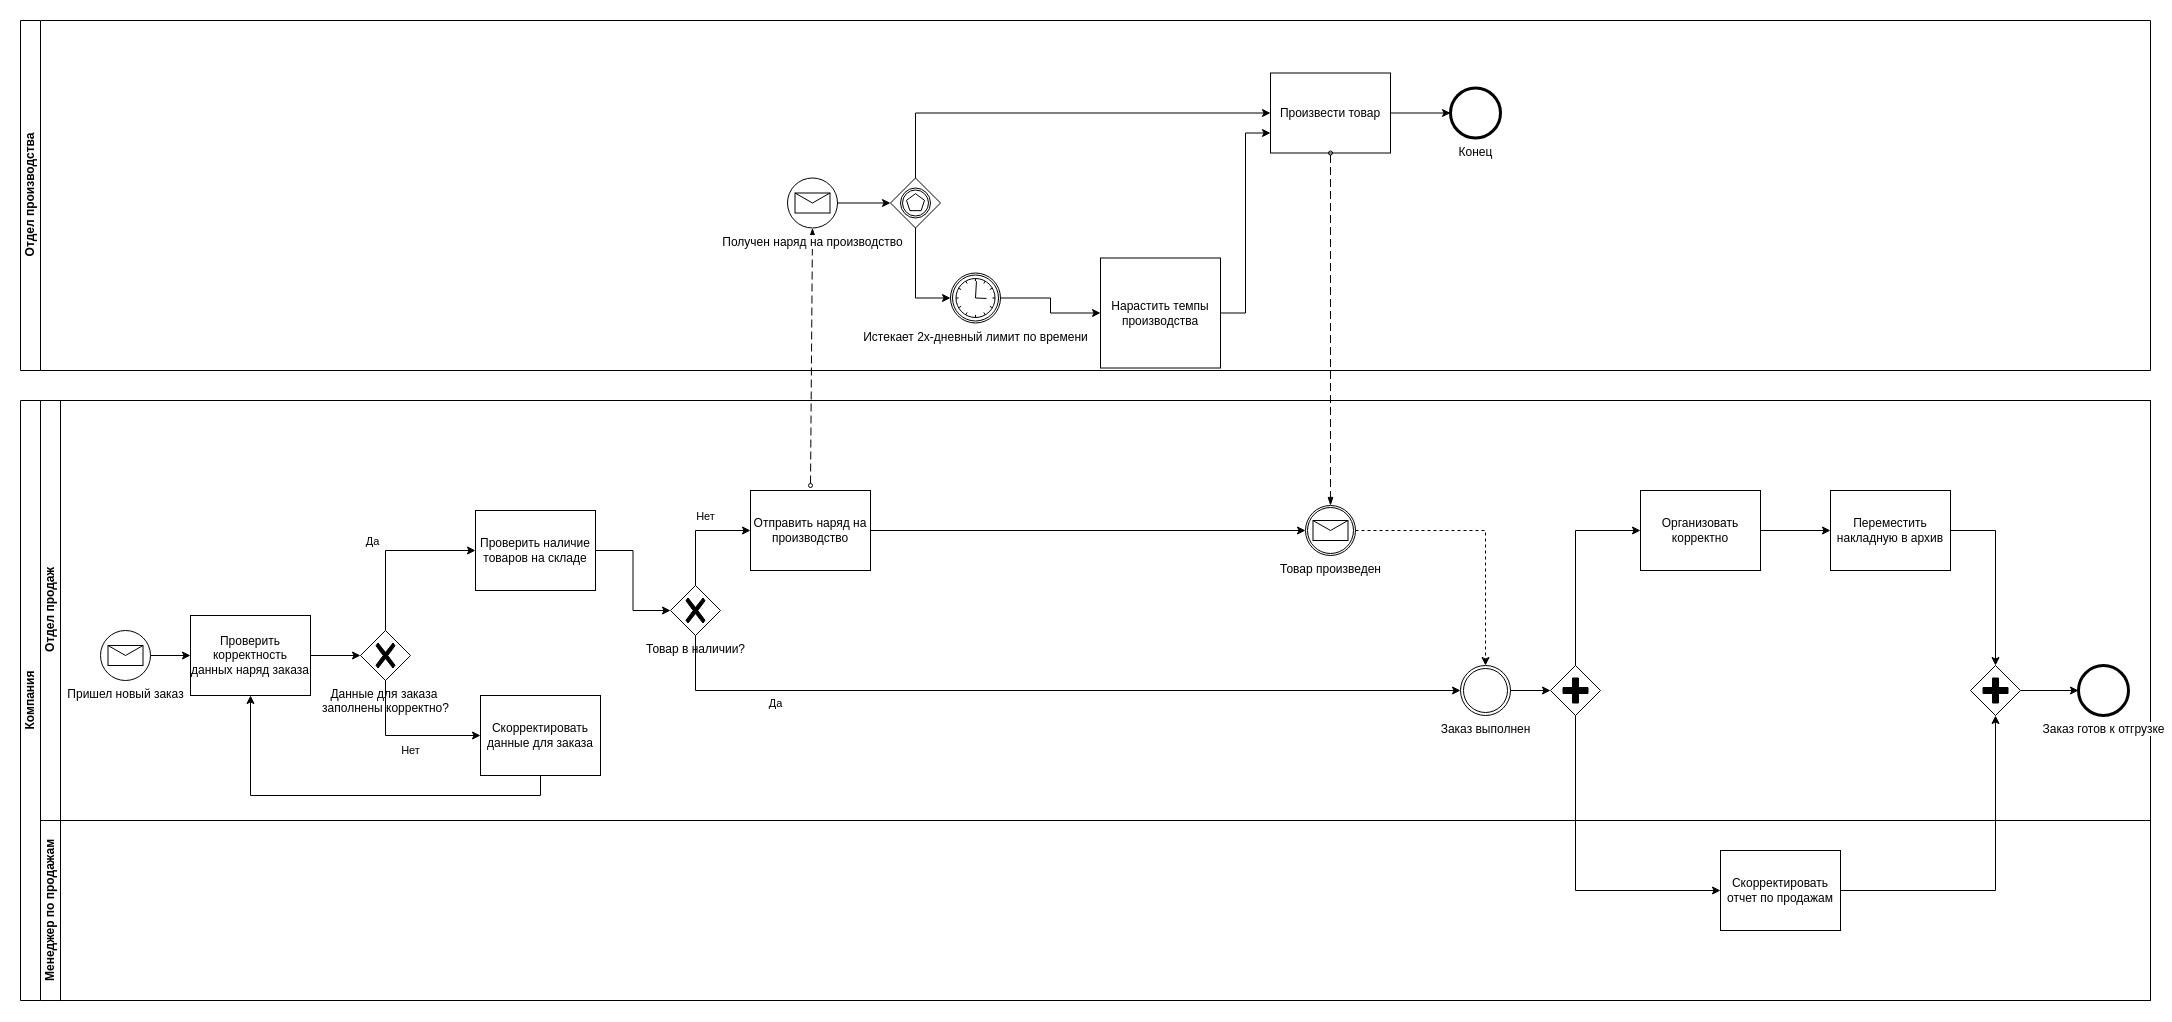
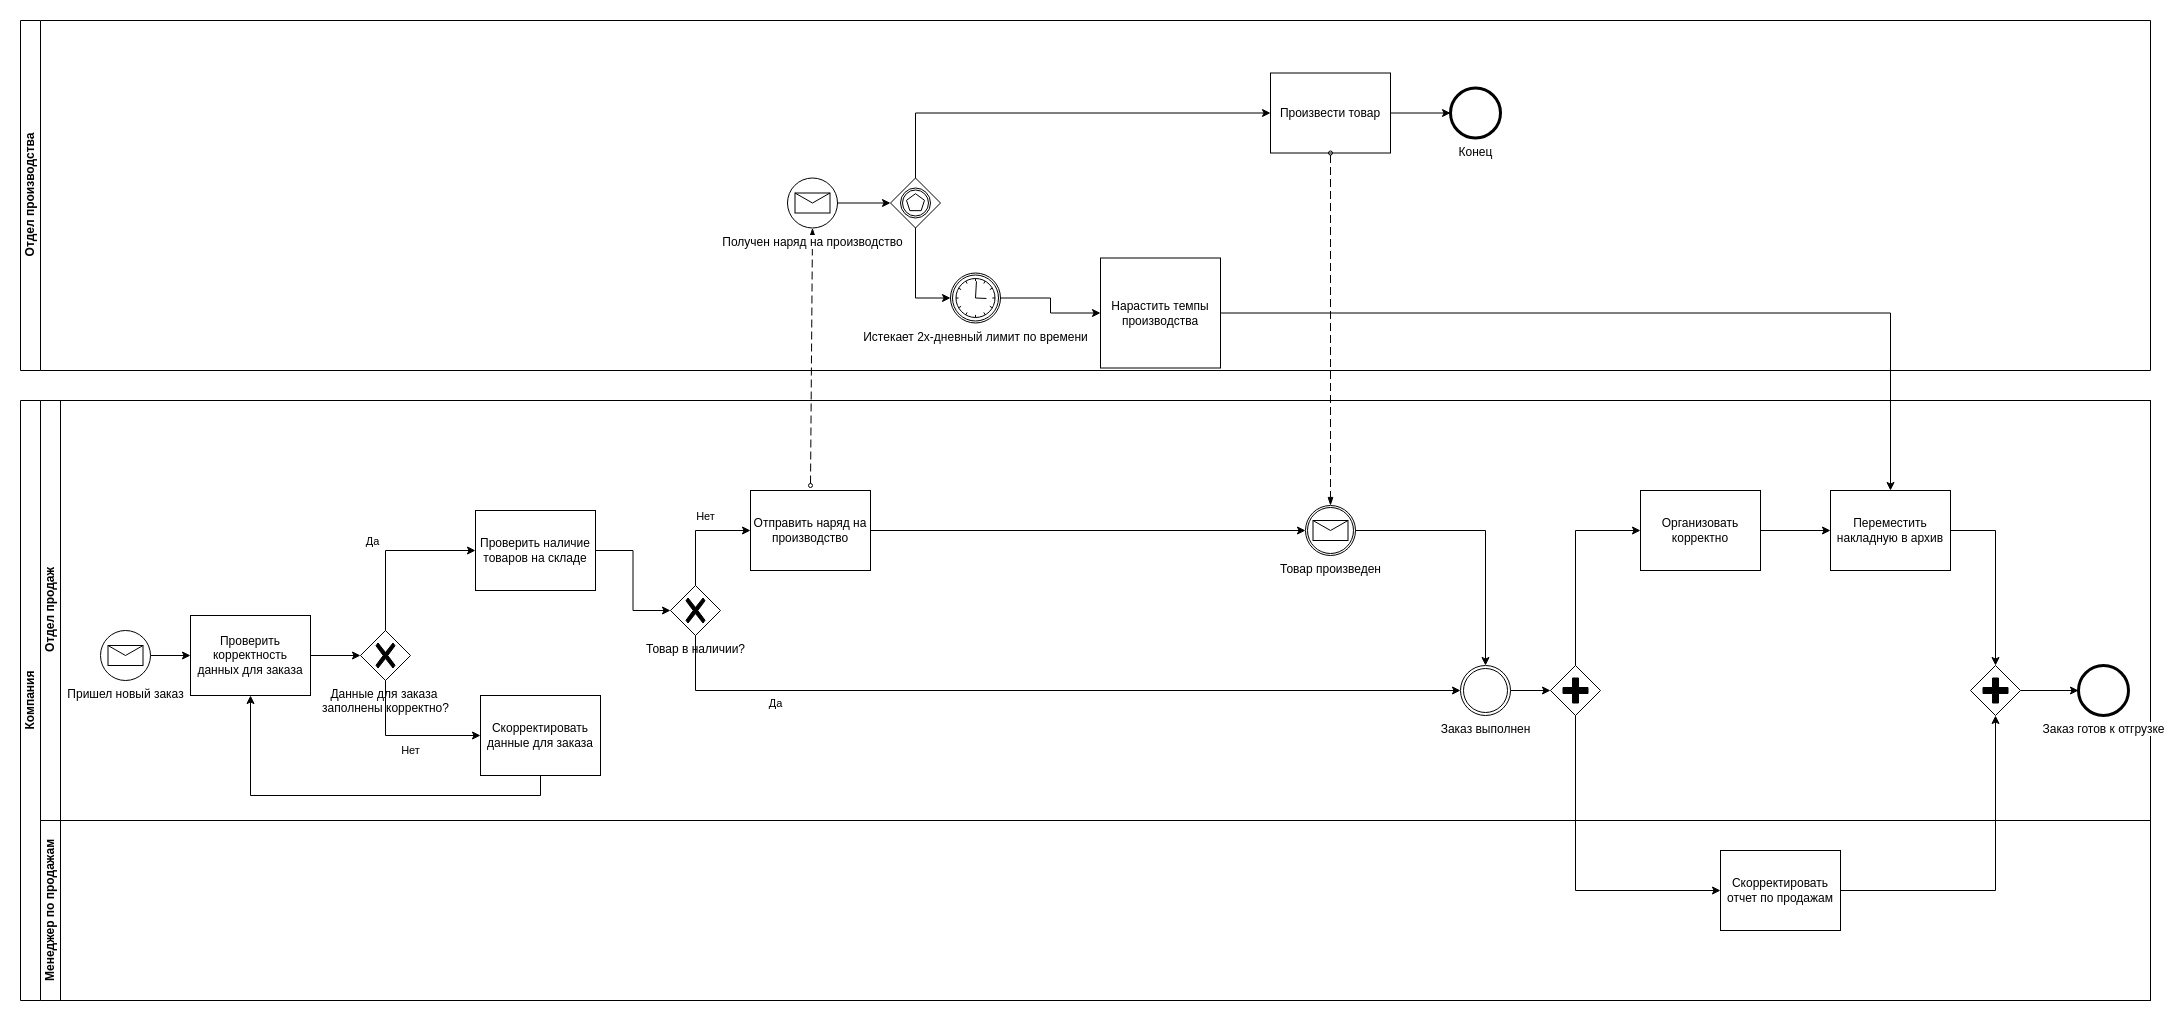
edge "Нарастить темпы производства" -> "Произвести товар": now "Нарастить темпы производства" -> "Переместить накладную в архив"
edge "Товар произведен" -> "Заказ выполнен": style dashed -> solid
node "Проверить корректность данных наряд заказа": label "Проверить корректность данных наряд заказа" -> "Проверить корректность данных для заказа"
